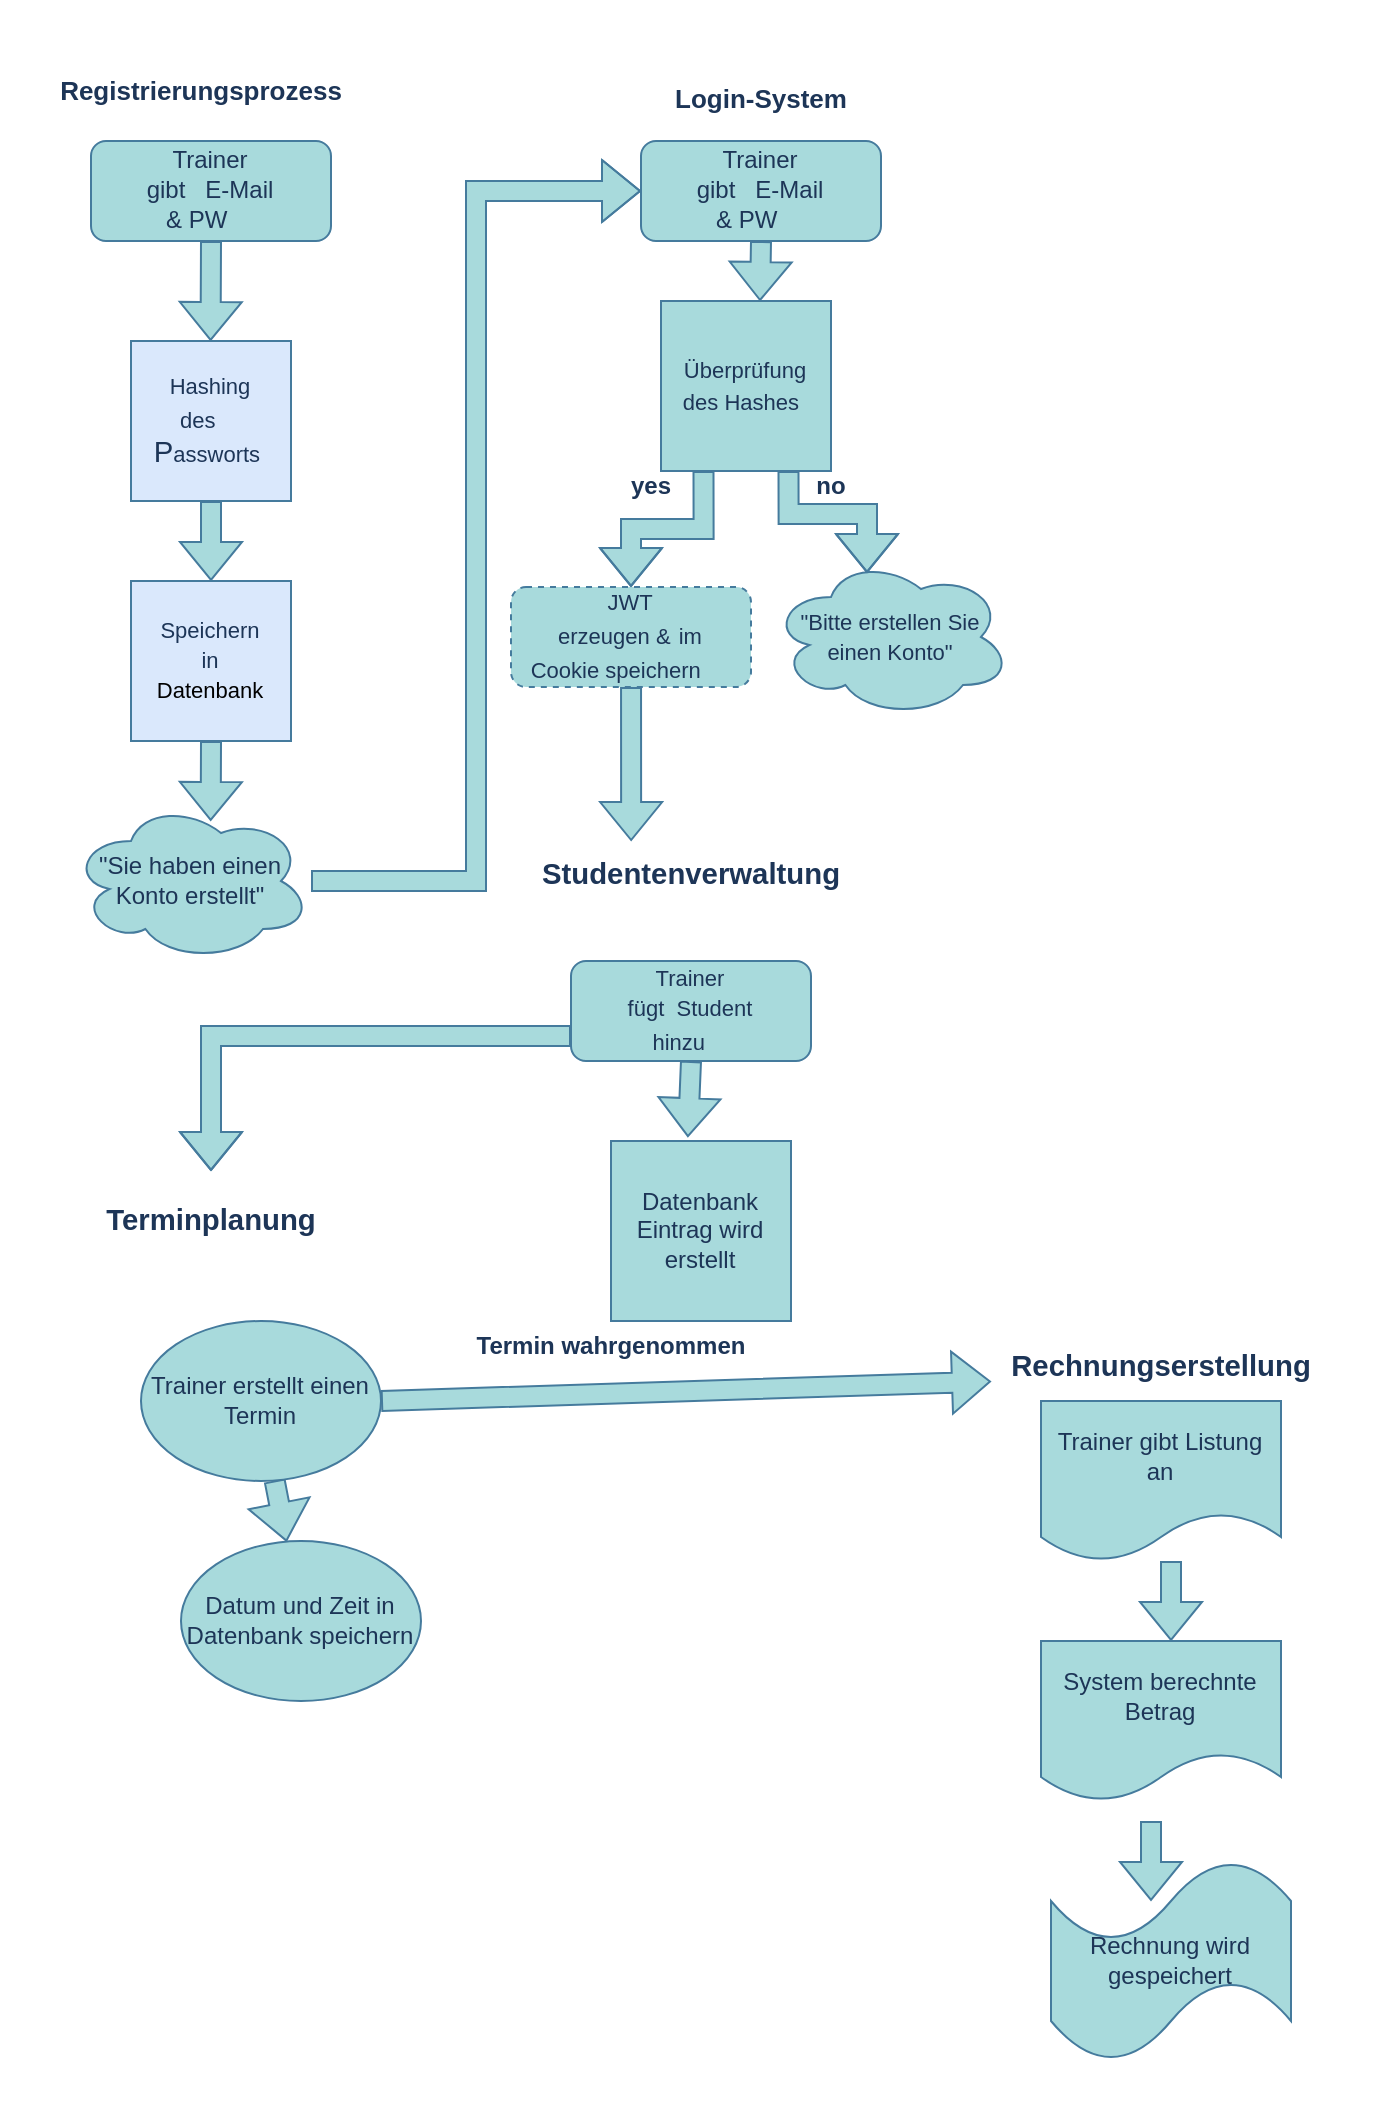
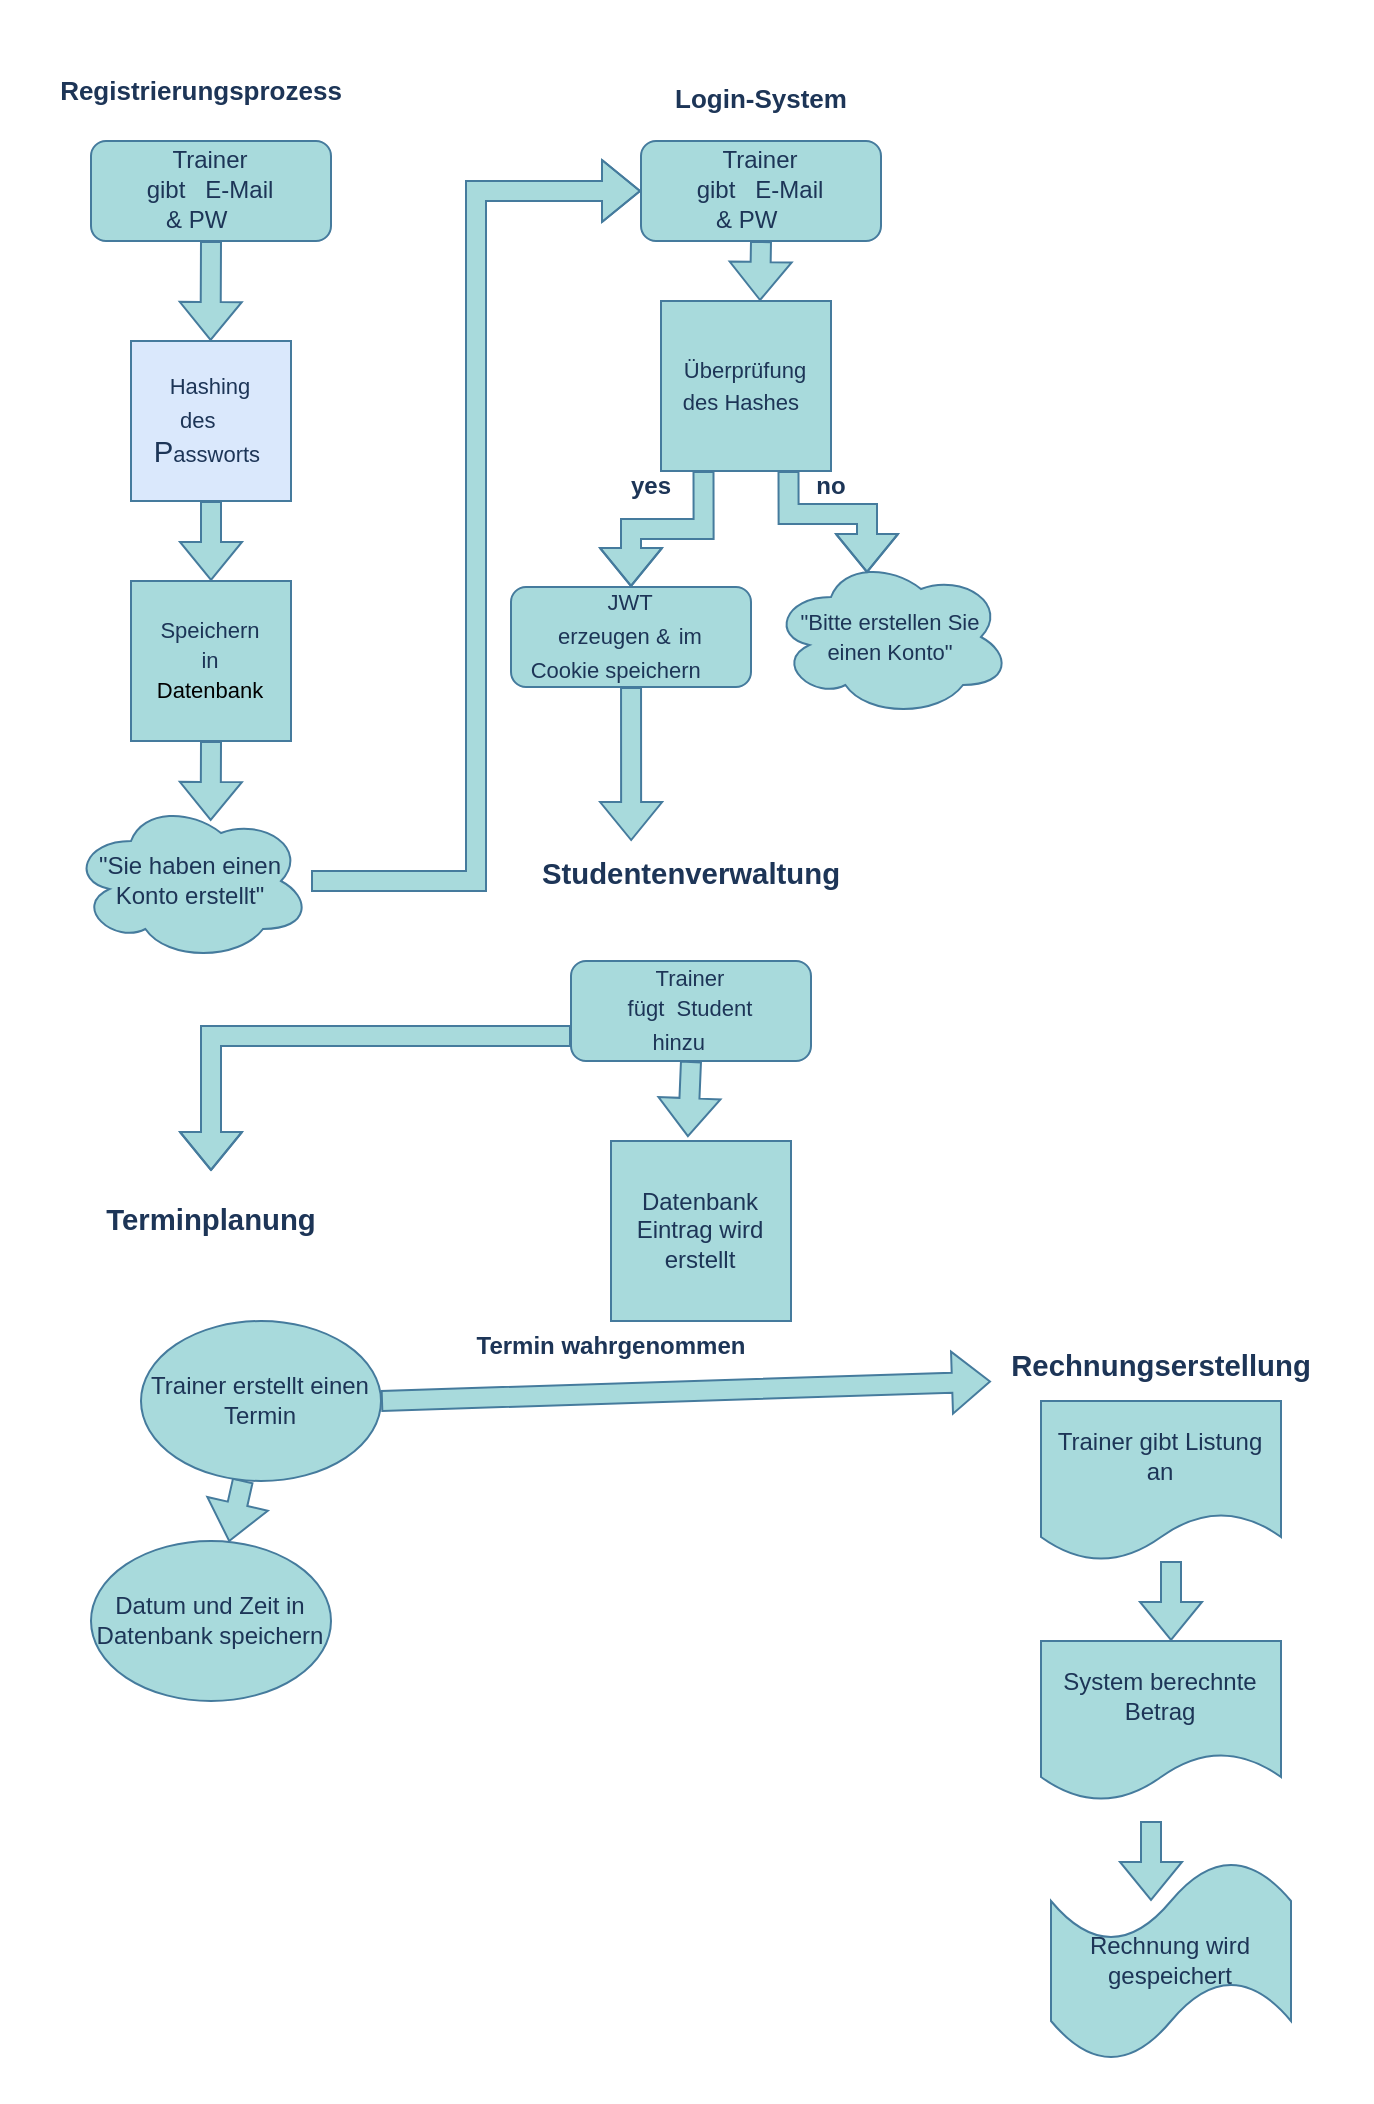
node "JWT erzeugen & im Cookie speichern": style dashed -> solid
node "Speichern in Datenbank": fillcolor #dae8fc -> #a8dadc
node "Datum und Zeit in Datenbank speichern": moved (301, 1621) -> (211, 1621)
